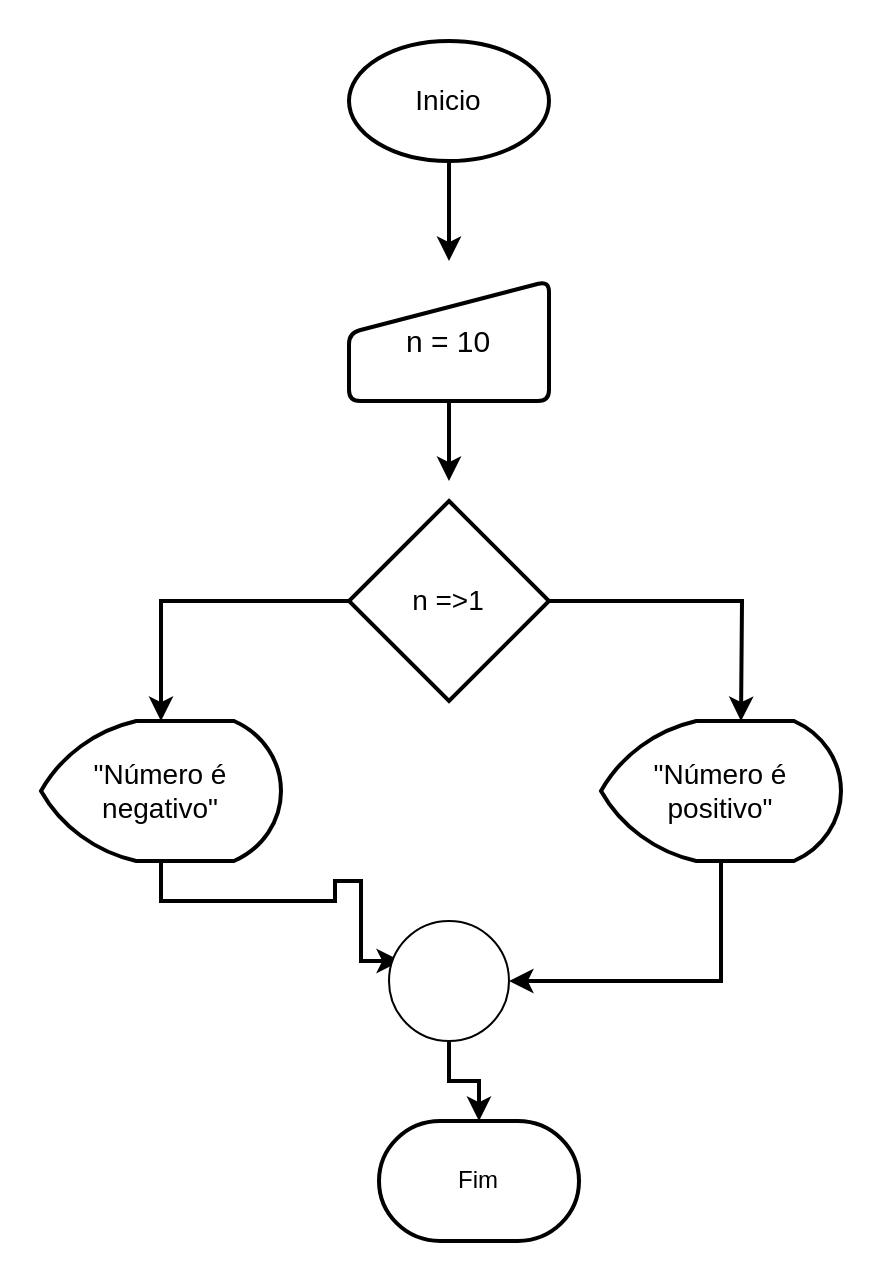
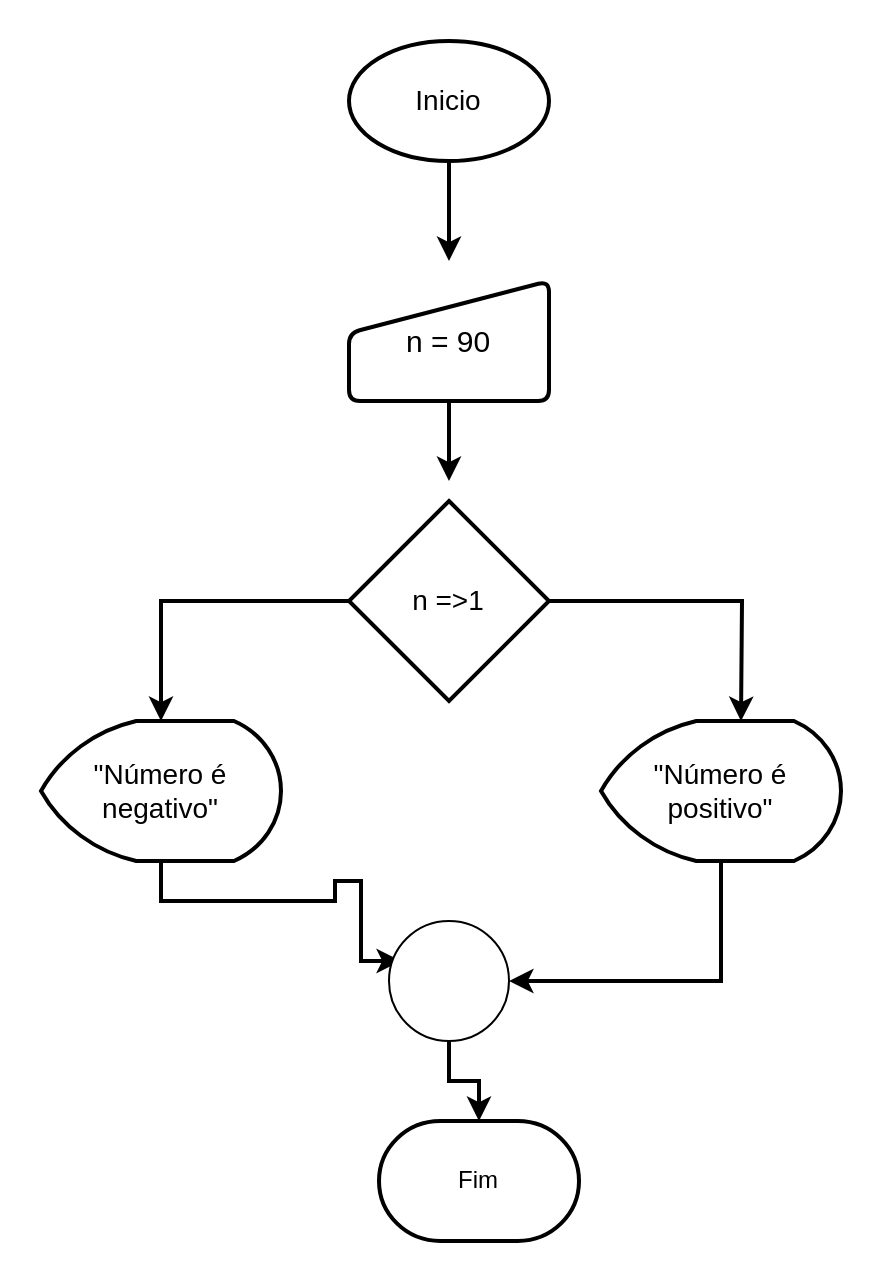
node "n = 10": label "n = 10" -> "n = 90"
